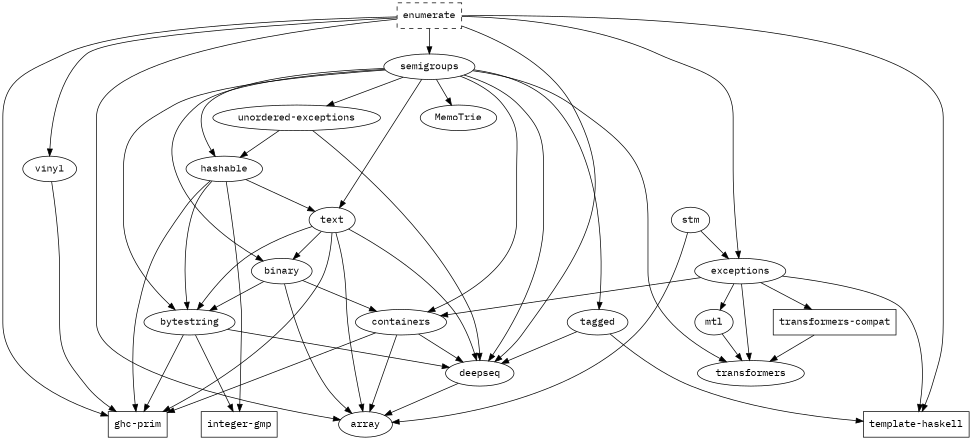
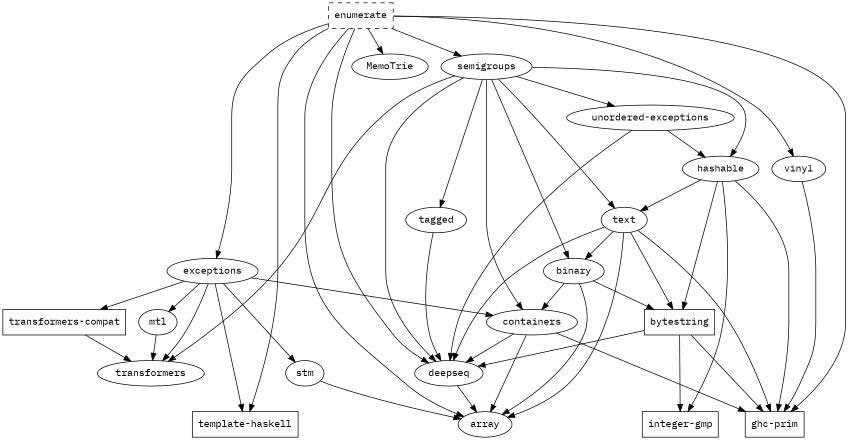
edge "semigroups" -> "MemoTrie": now "enumerate" -> "MemoTrie"
edge "semigroups" -> "bytestring": removed
edge "stm" -> "exceptions": reversed
node "bytestring": shape ellipse -> box
edge "tagged" -> "template-haskell": removed
